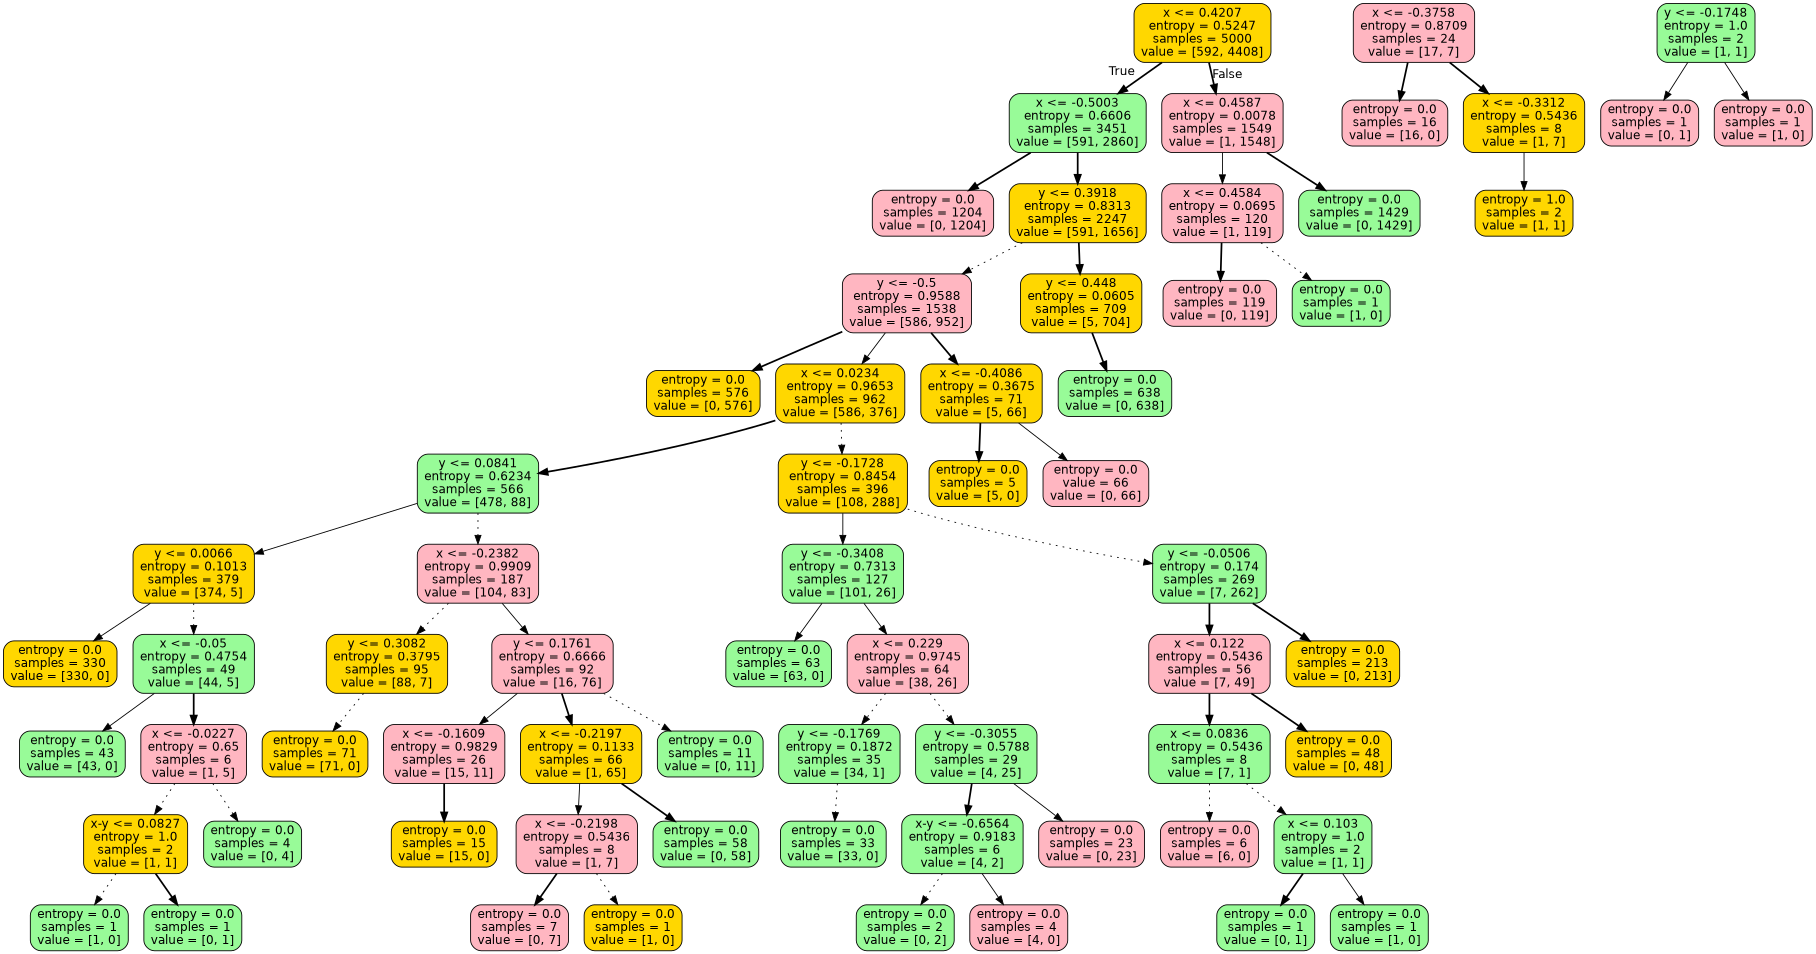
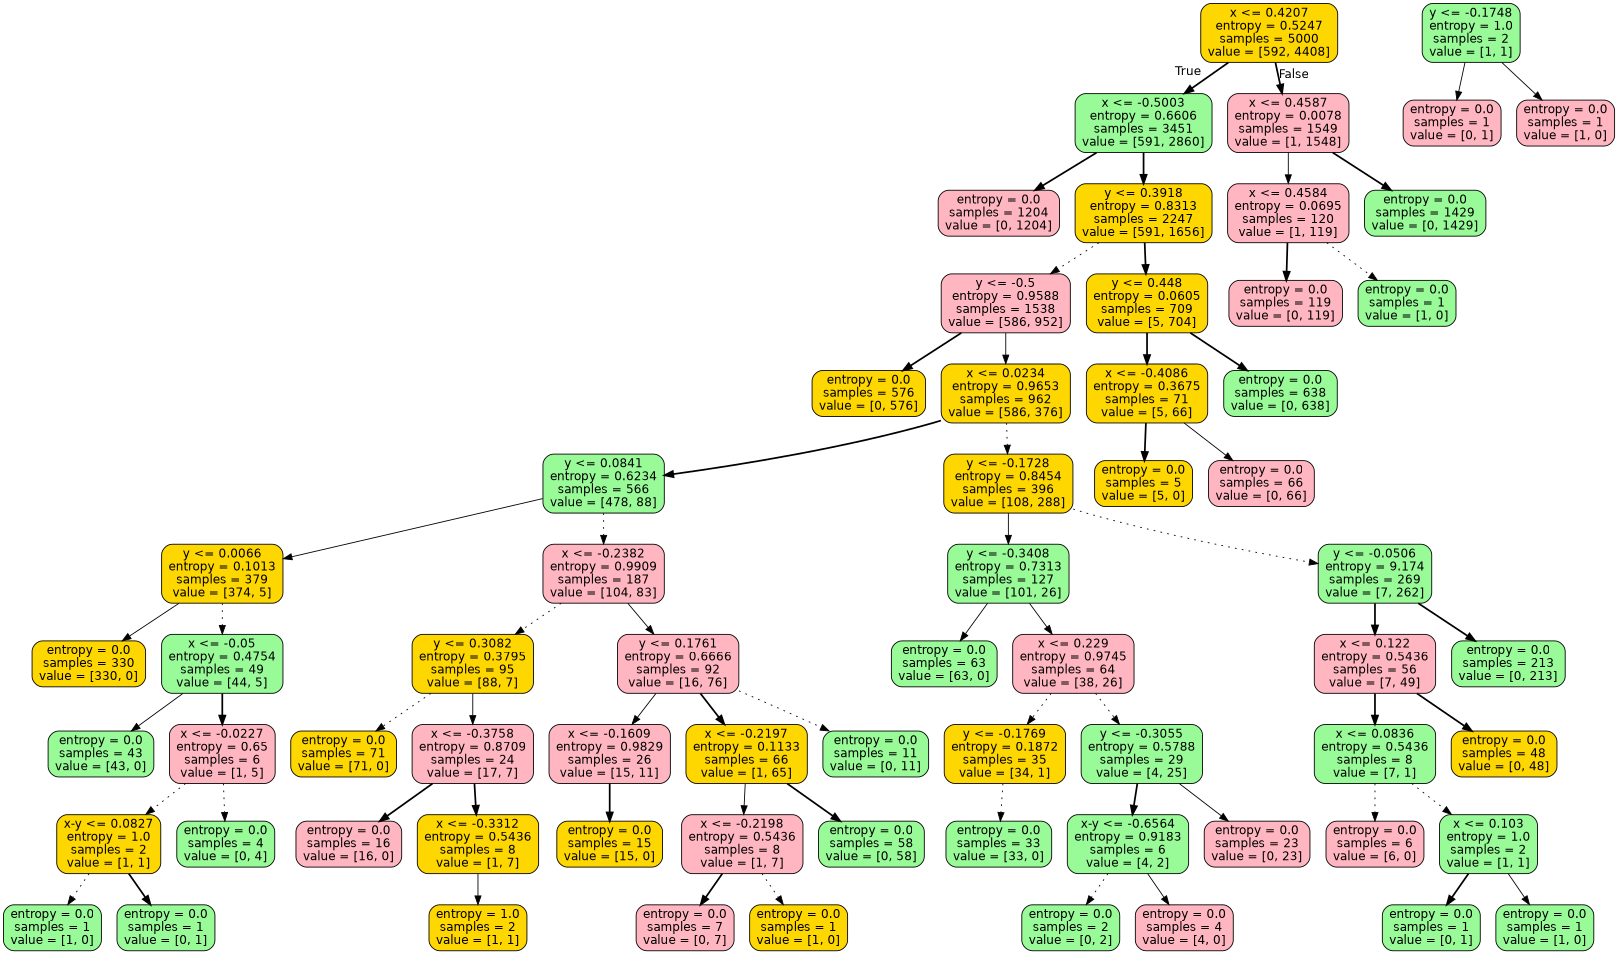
edge "y <= -0.5 entropy = 0.9588 samples = 1538 value = [586, 952]" -> "x <= -0.4086 entropy = 0.3675 samples = 71 value = [5, 66]": now "y <= 0.448 entropy = 0.0605 samples = 709 value = [5, 704]" -> "x <= -0.4086 entropy = 0.3675 samples = 71 value = [5, 66]"
node "entropy = 0.0 value = 66 value = [0, 66]": label "entropy = 0.0 value = 66 value = [0, 66]" -> "entropy = 0.0 samples = 66 value = [0, 66]"
node "y <= -0.0506 entropy = 0.174 samples = 269 value = [7, 262]": label "y <= -0.0506 entropy = 0.174 samples = 269 value = [7, 262]" -> "y <= -0.0506 entropy = 9.174 samples = 269 value = [7, 262]"
node "entropy = 0.0 samples = 213 value = [0, 213]": fillcolor gold -> palegreen
edge "y <= 0.3082 entropy = 0.3795 samples = 95 value = [88, 7]" -> "x <= -0.3758 entropy = 0.8709 samples = 24 value = [17, 7]": added
node "y <= -0.1769 entropy = 0.1872 samples = 35 value = [34, 1]": fillcolor palegreen -> gold
